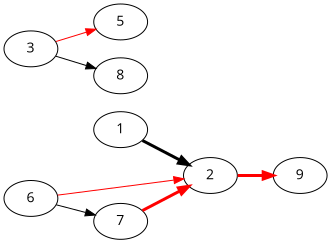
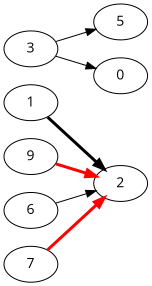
edge "3" -> "5": color red -> black
node "8": label "8" -> "0"
edge "2" -> "9": reversed
edge "6" -> "2": color red -> black
edge "6" -> "7": removed
